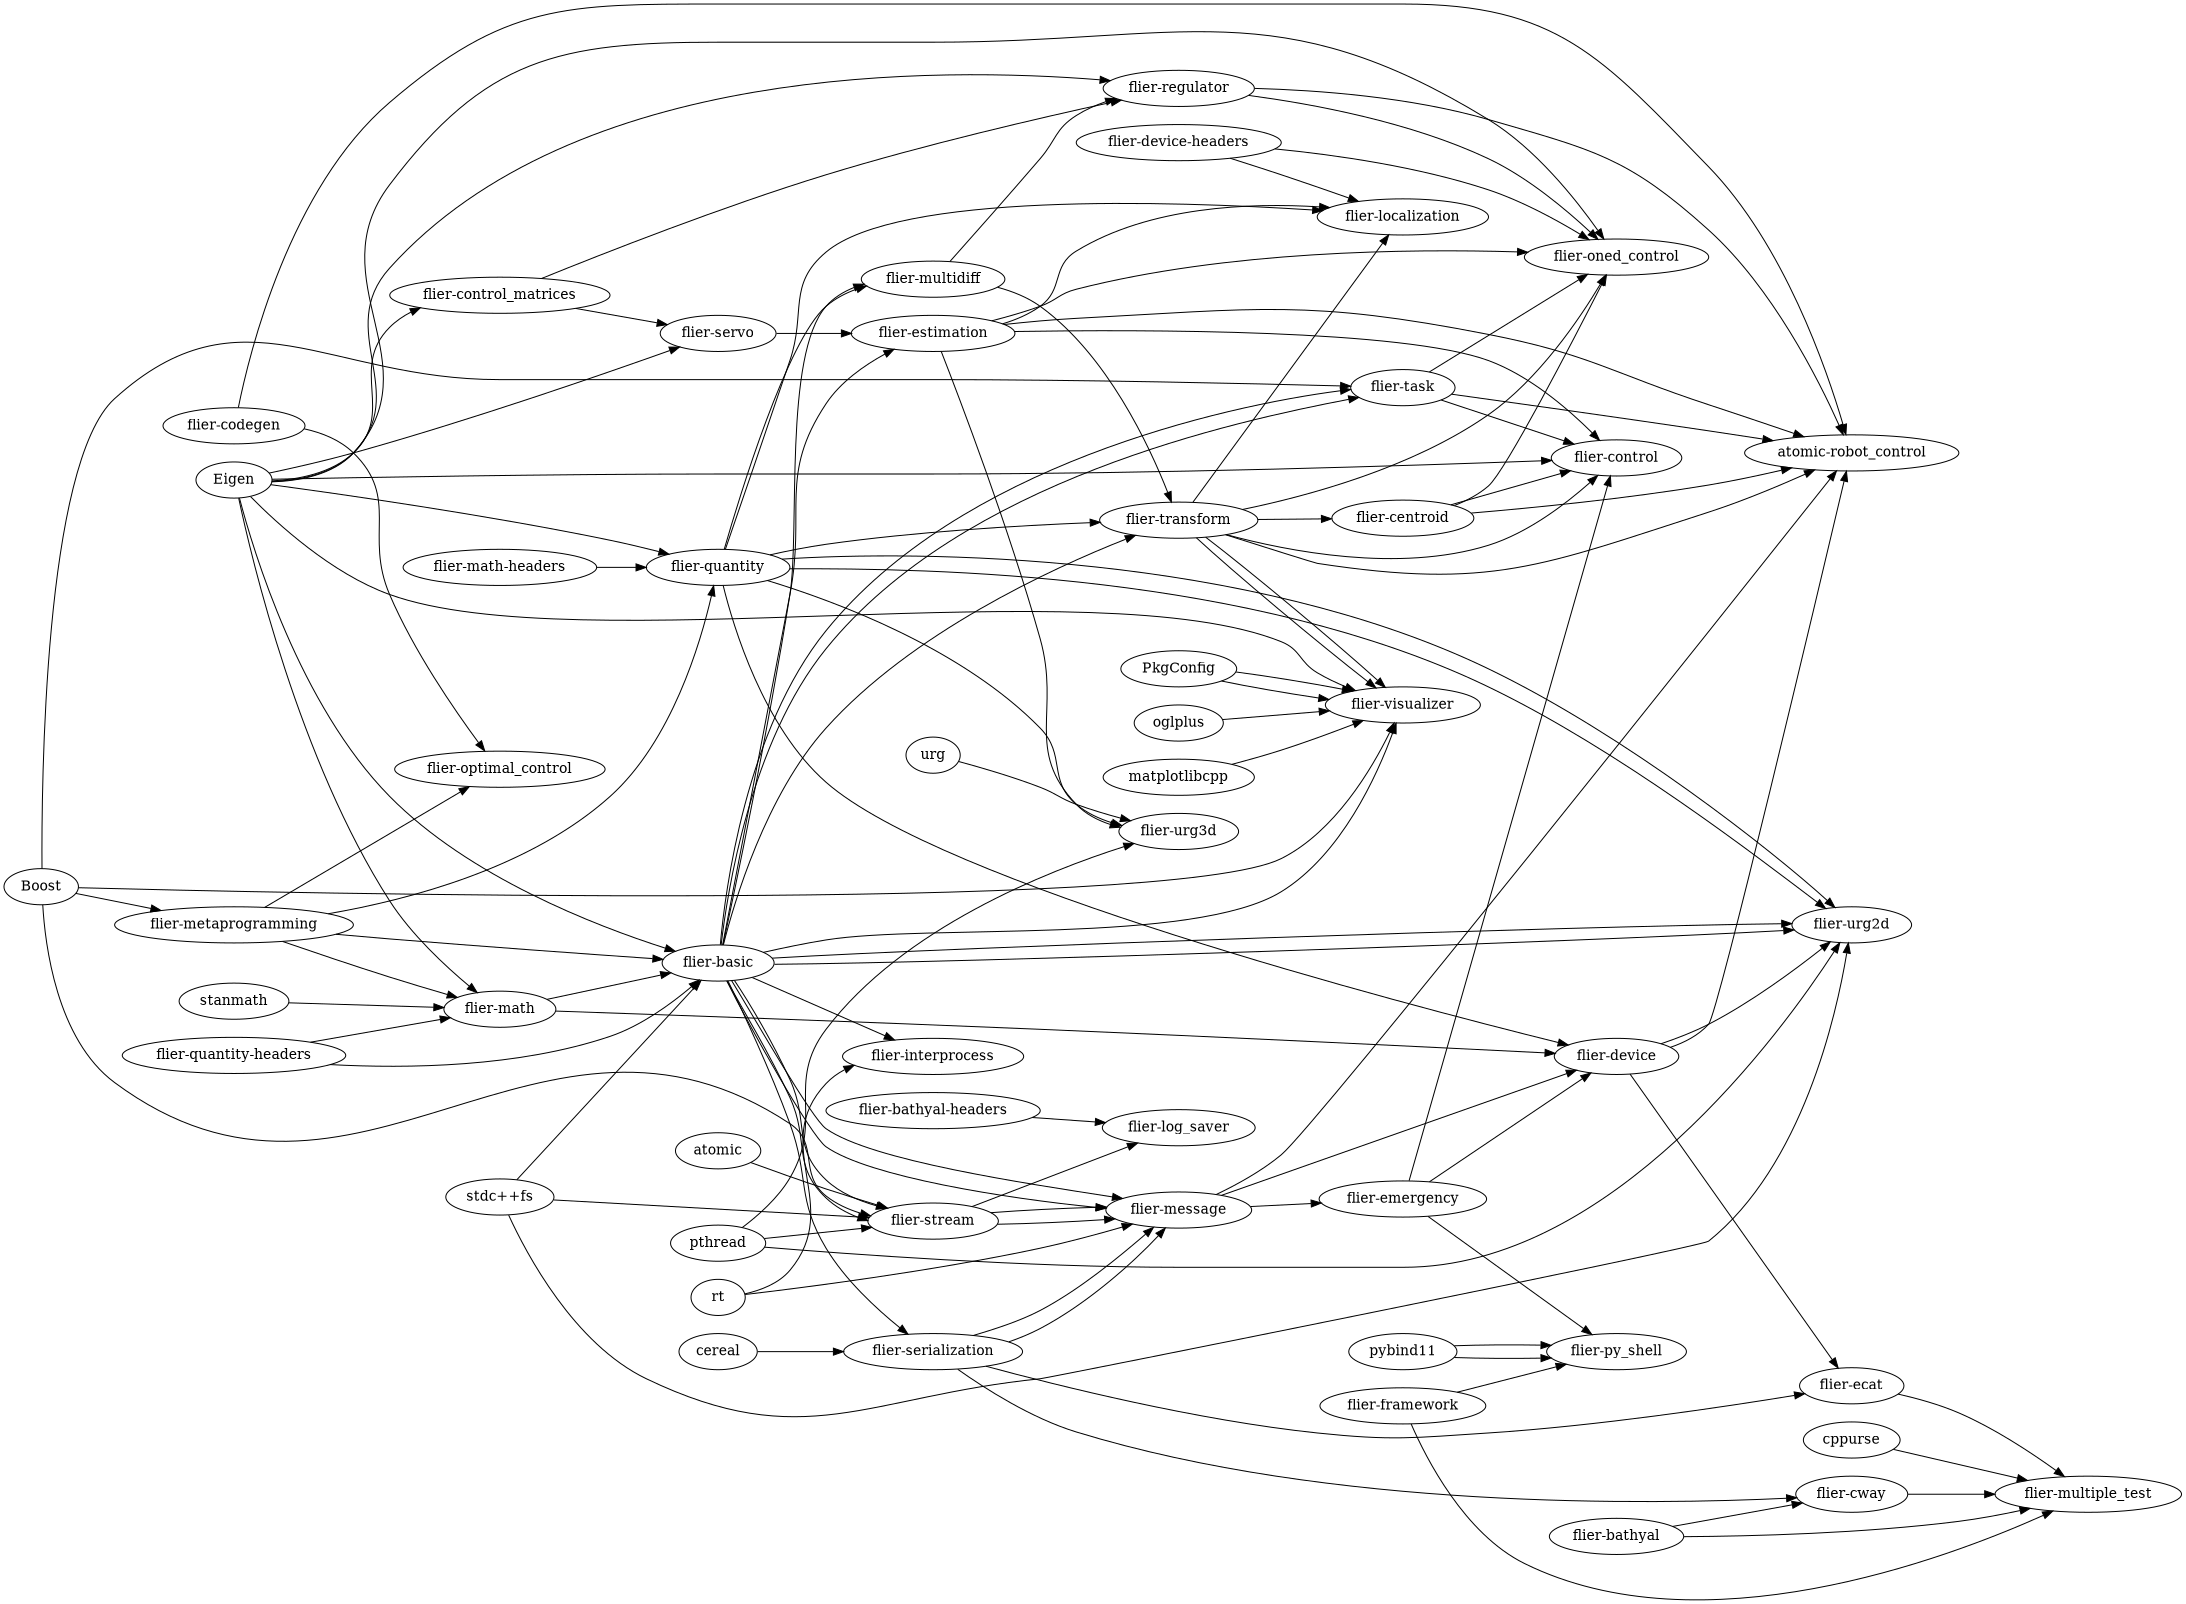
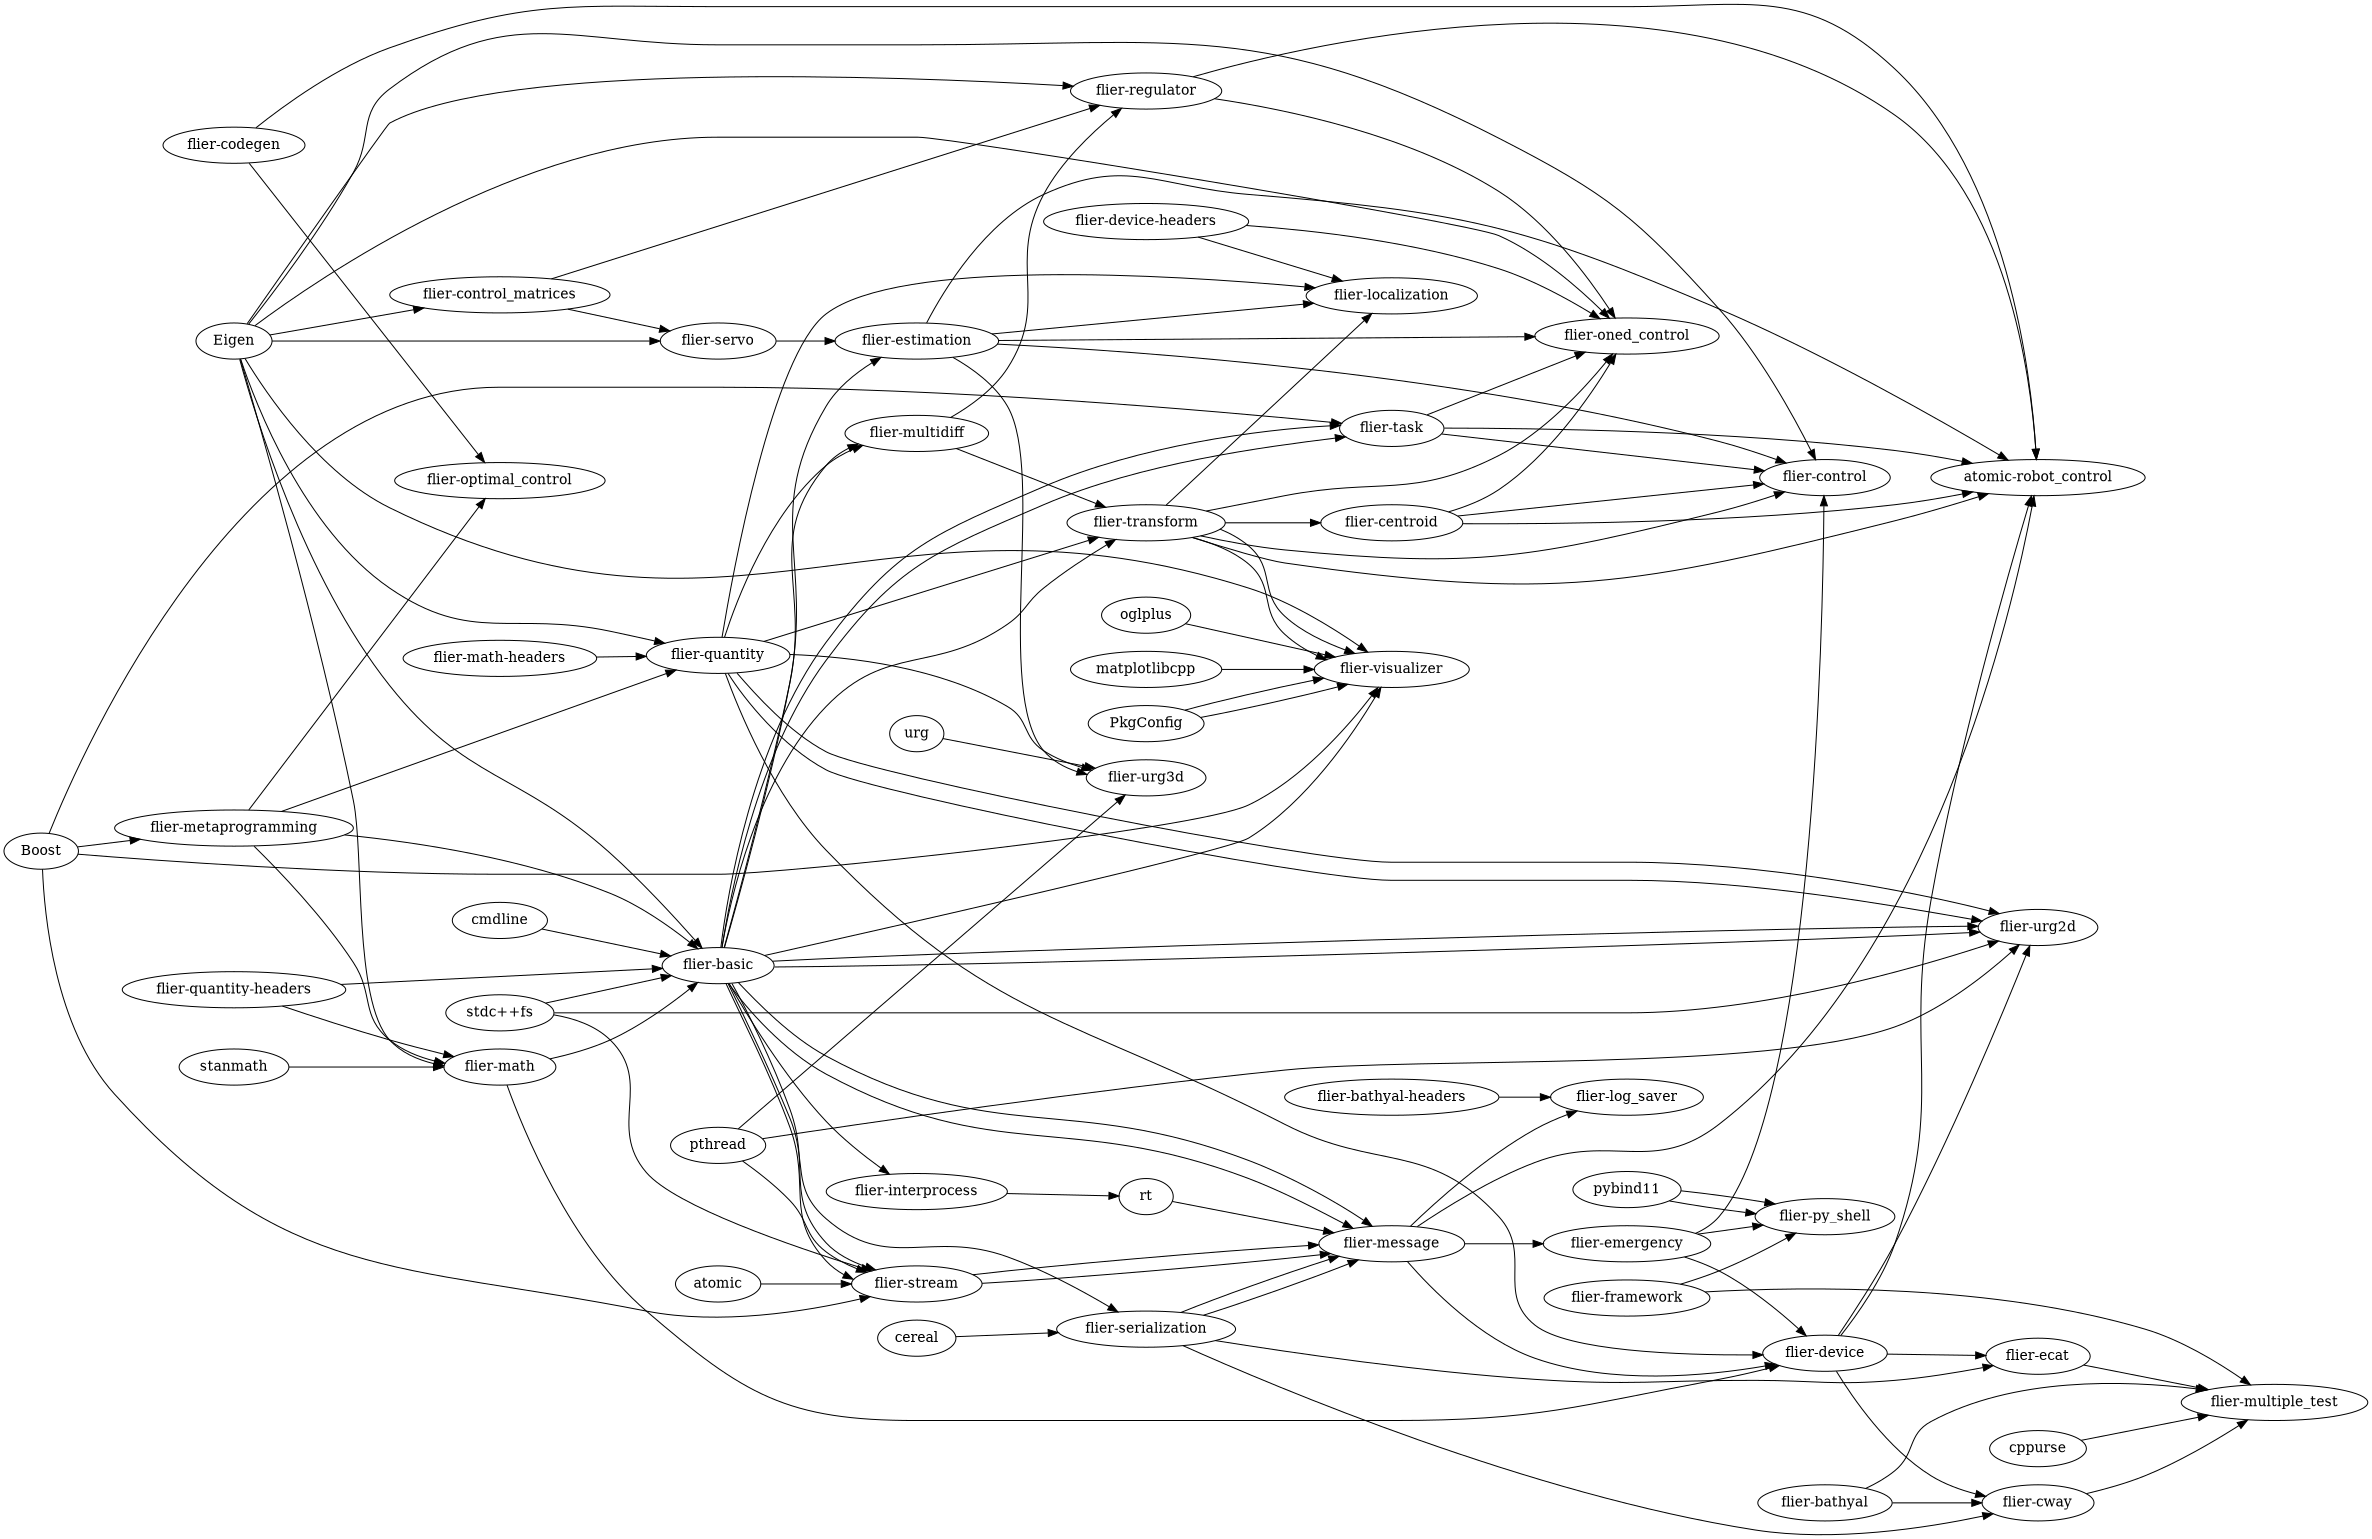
node "cmdline": added
edge "flier-stream" -> "flier-log_saver": now "flier-message" -> "flier-log_saver"
edge "rt" -> "flier-interprocess": reversed
edge "flier-device" -> "flier-cway": added
